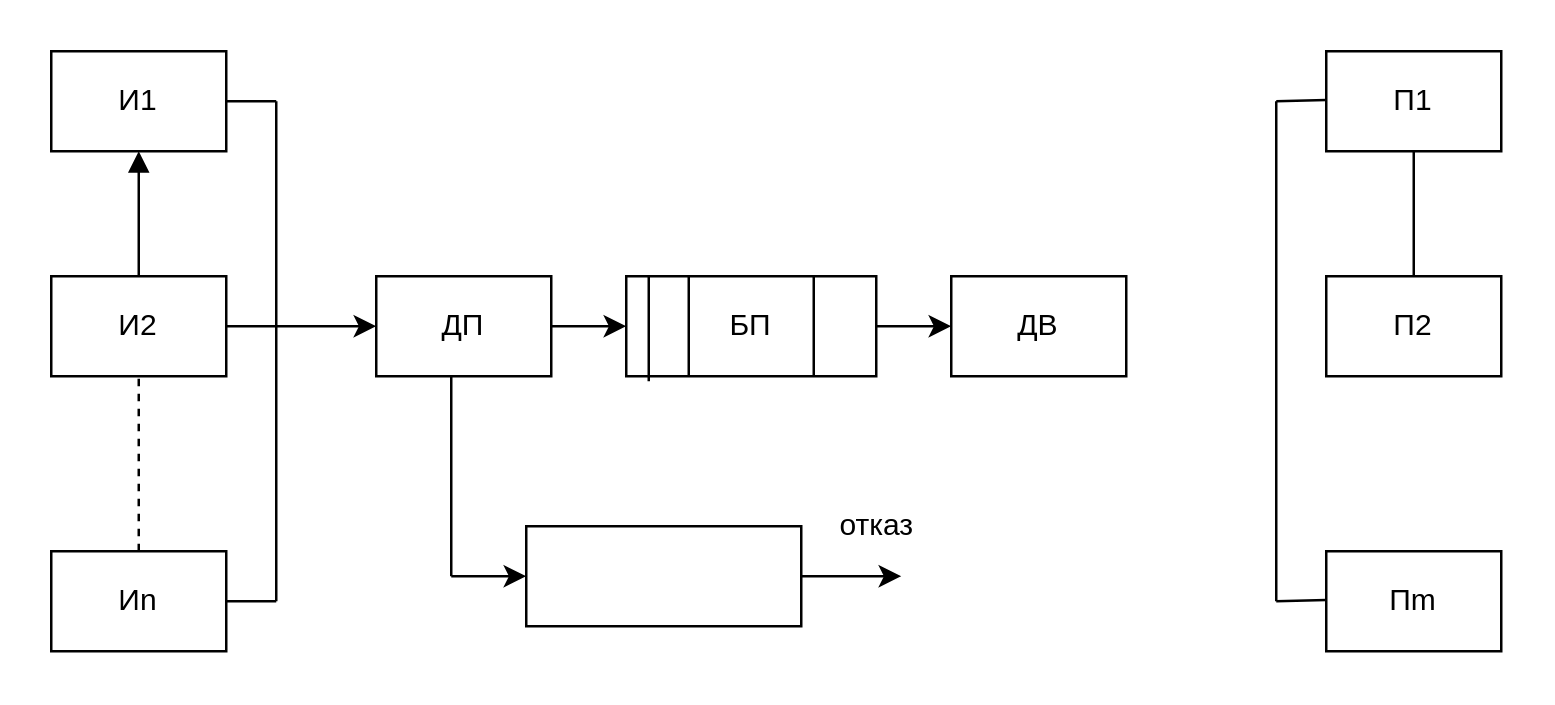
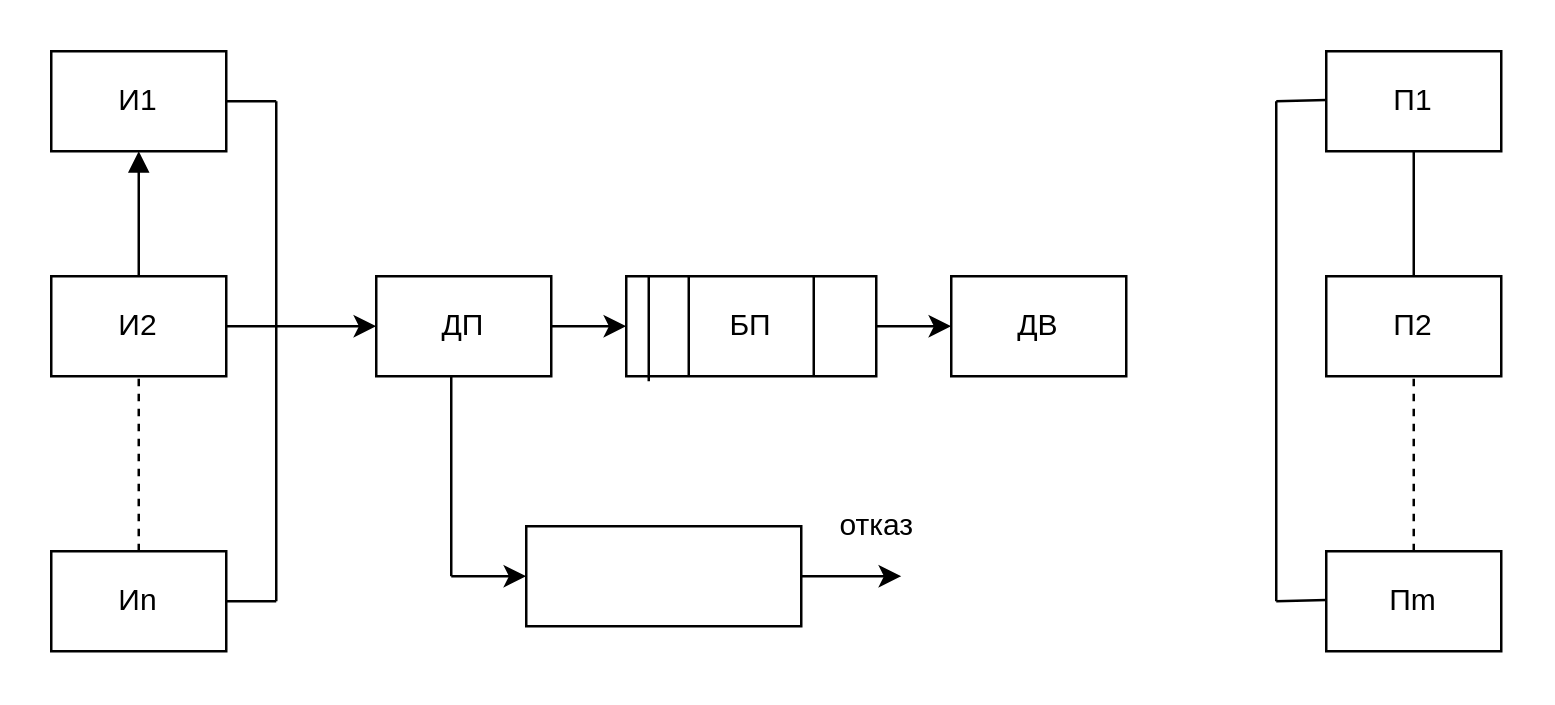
edge "П2" -- "Пm": added
